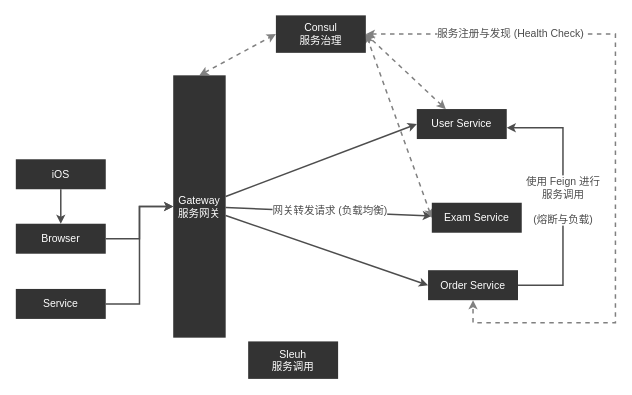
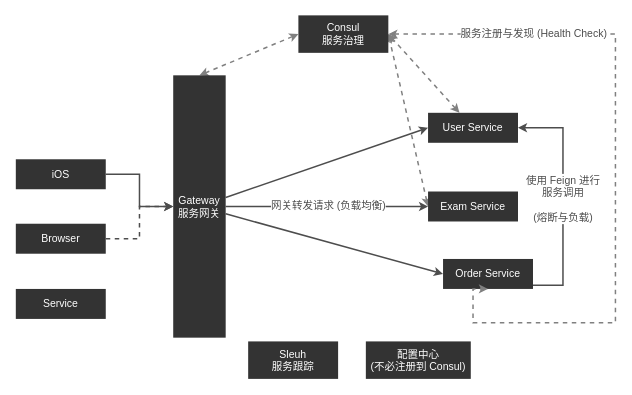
node "Consul 服务治理": moved (321, 34) -> (343, 34)
node "User Service": moved (462, 124) -> (473, 128)
edge "iOS" -> "Browser": now "iOS" -> "Gateway 服务网关"
node "Exam Service": moved (477, 218) -> (473, 207)
edge "Browser" -> "Gateway 服务网关": style solid -> dashed
node "Text": moved (381, 246) -> (381, 228)
node "Order Service": moved (473, 285) -> (488, 274)
edge "Service" -> "Gateway 服务网关": removed
node "Sleuh 服务调用": label "Sleuh 服务调用" -> "Sleuh 服务跟踪"
node "配置中心 (不必注册到 Consul)": added
